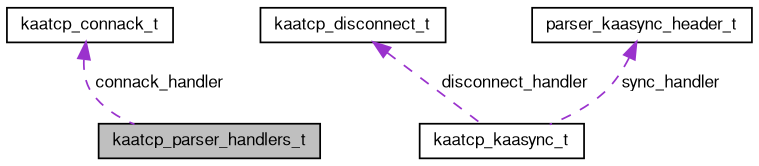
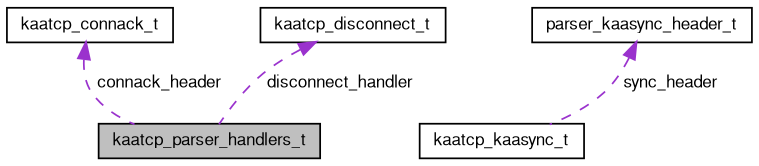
edge "kaatcp_parser_handlers_t" -> "kaatcp_connack_t": label " connack_handler" -> " connack_header"
edge "kaatcp_kaasync_t" -> "parser_kaasync_header_t": label " sync_handler" -> " sync_header"
edge "kaatcp_kaasync_t" -> "kaatcp_disconnect_t": now "kaatcp_parser_handlers_t" -> "kaatcp_disconnect_t"
